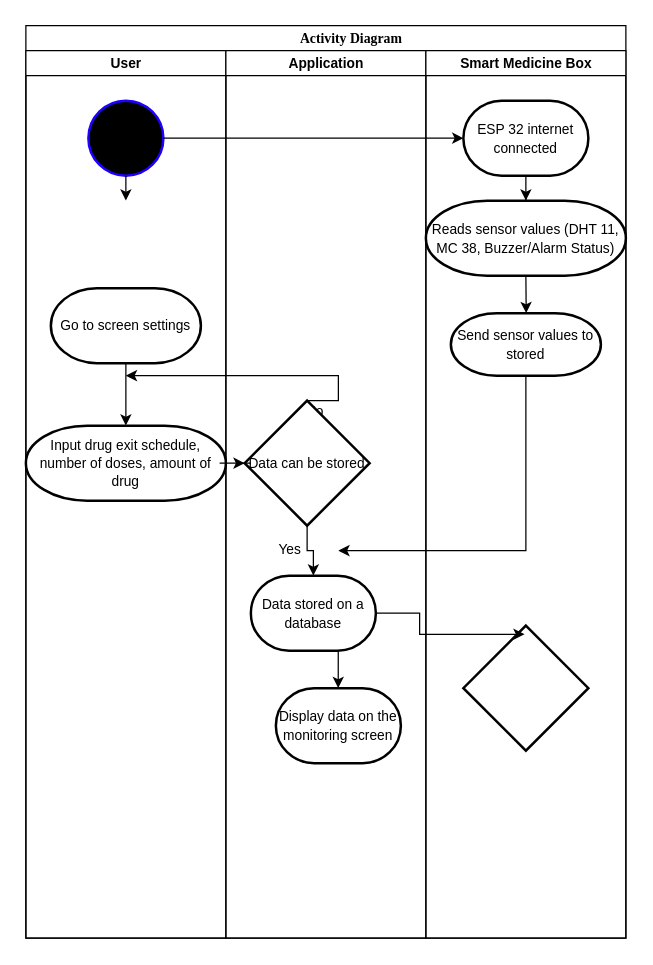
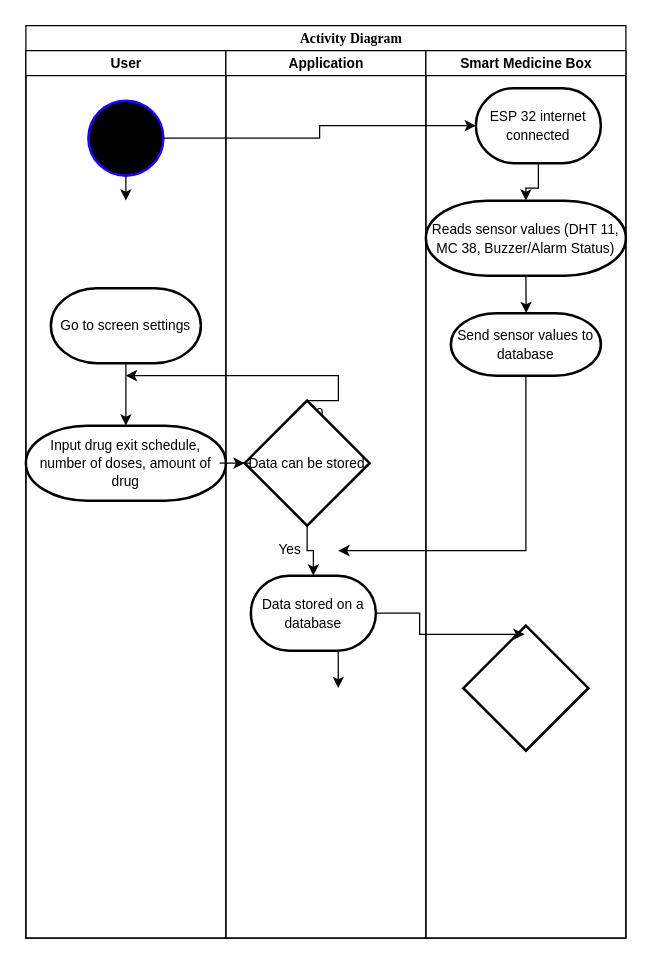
node "ESP 32 internet connected": moved (526, 138) -> (538, 126)
node "Send sensor values to stored": label "Send sensor values to stored" -> "Send sensor values to database"
node "Display data on the monitoring screen": removed
